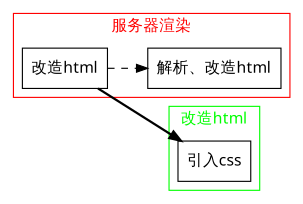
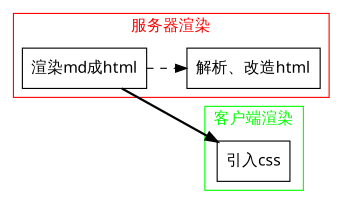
node "改造html": label "改造html" -> "渲染md成html"
cluster "改造html": label "改造html" -> "客户端渲染"
